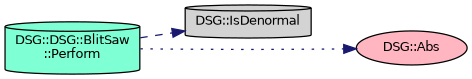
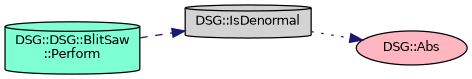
edge "DSG::DSG::BlitSaw ::Perform" -> "DSG::Abs": now "DSG::IsDenormal" -> "DSG::Abs"
